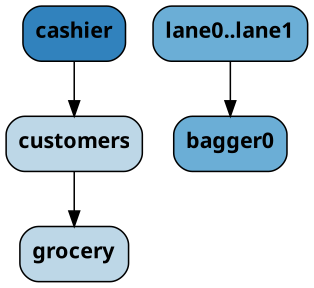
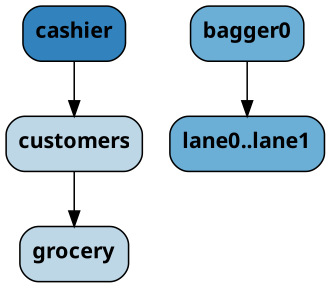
edge "lane0..lane1" -> "bagger0": reversed
